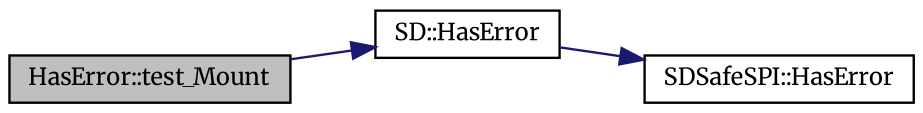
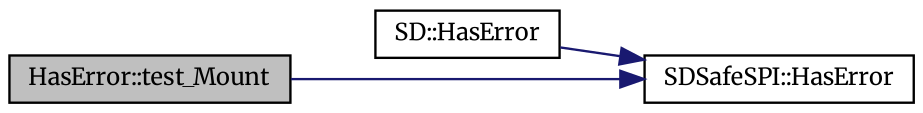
edge "HasError::test_Mount" -> "SD::HasError": now "HasError::test_Mount" -> "SDSafeSPI::HasError"
